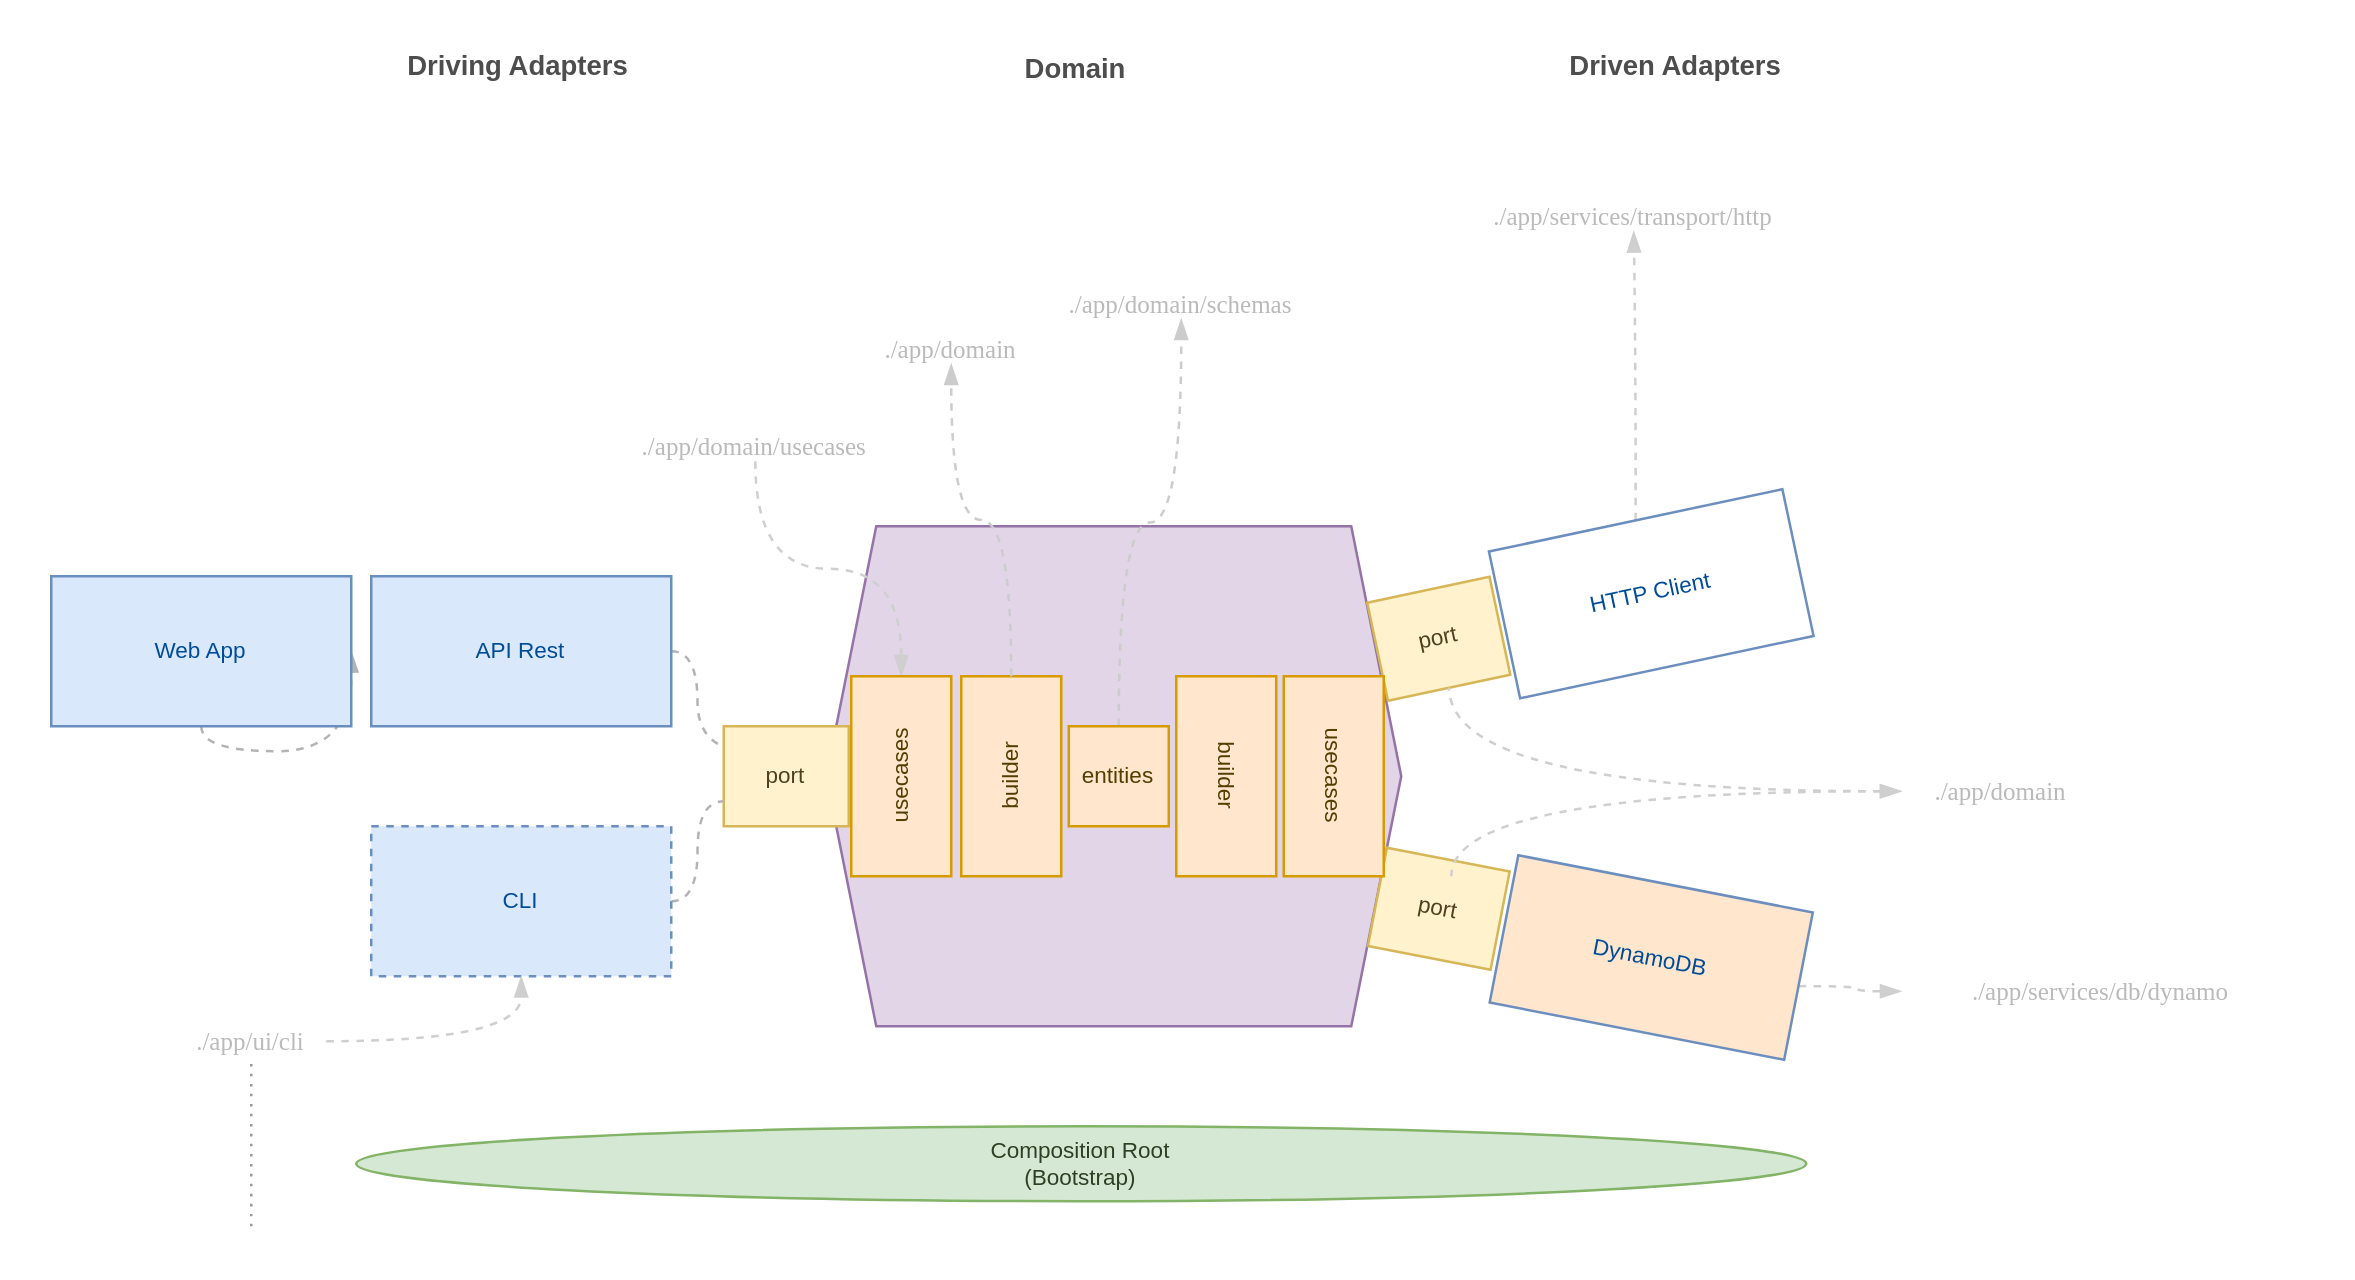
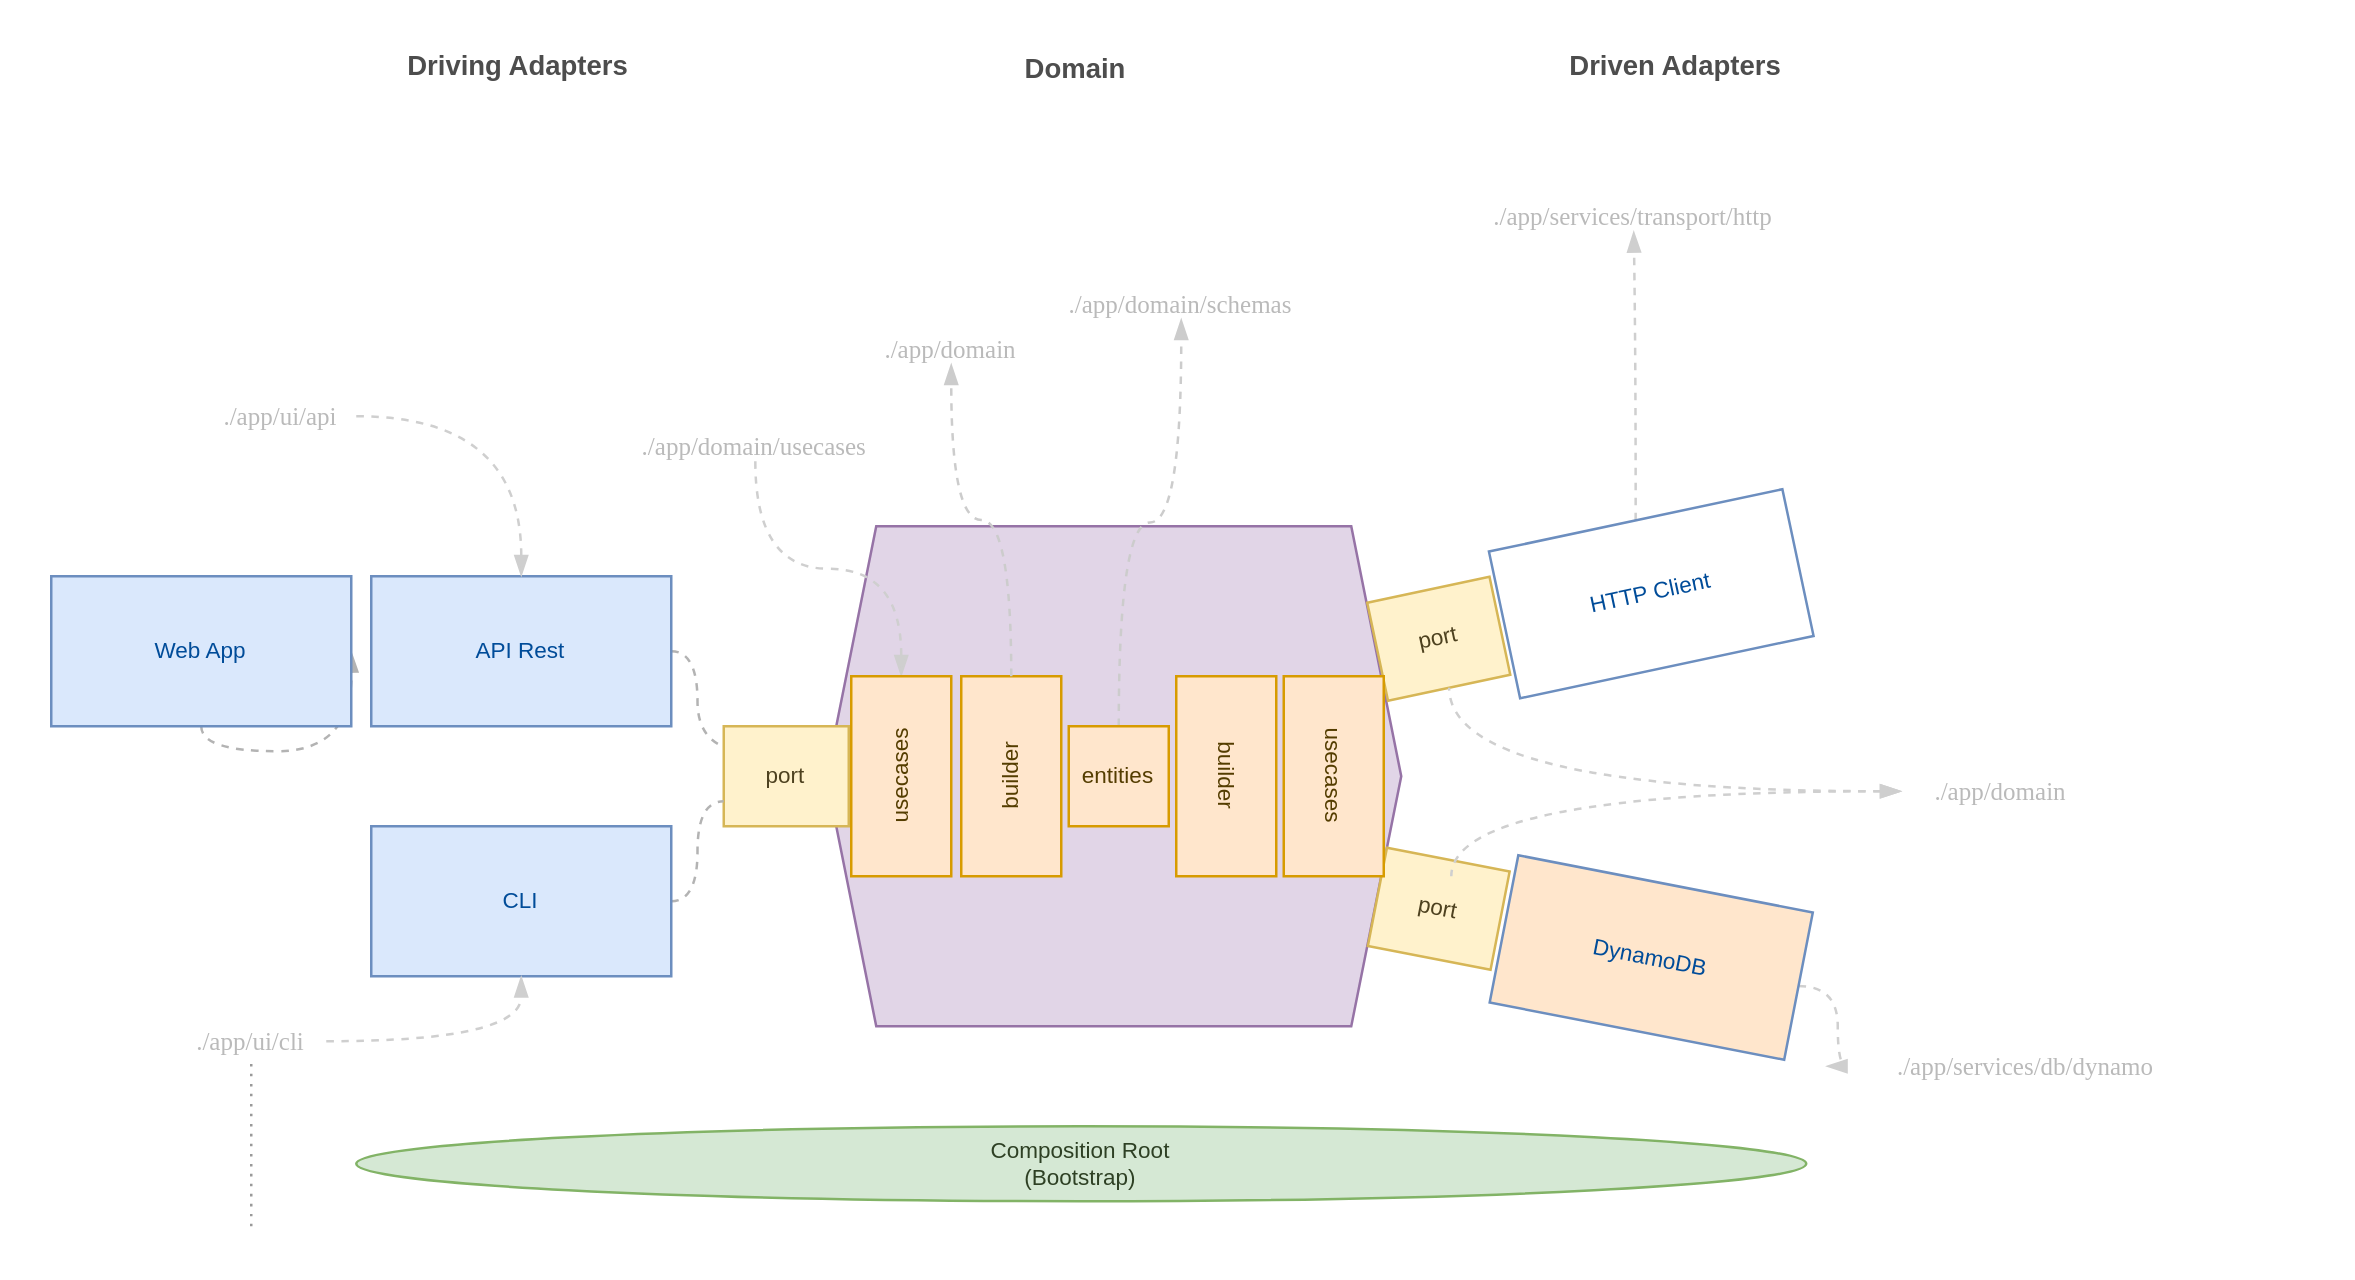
node "./app/ui/api": added
edge "./app/ui/api" -> "API Rest": added
node "CLI": style dashed -> solid
node "./app/services/db/dynamo": moved (2101, 991) -> (2026, 1066)
